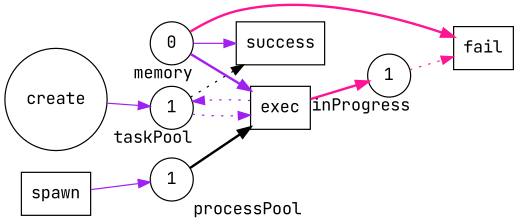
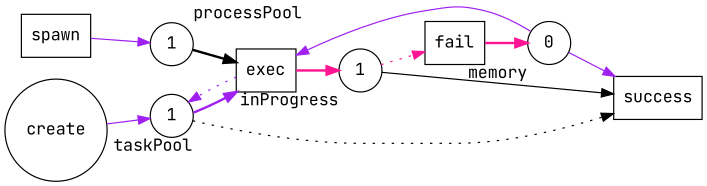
edge "0 memory" -> "fail": reversed
edge "0 memory" -> "exec": style bold -> solid
edge "1 inProgress" -> "success": added
edge "1 taskPool" -> "exec": style dotted -> bold
